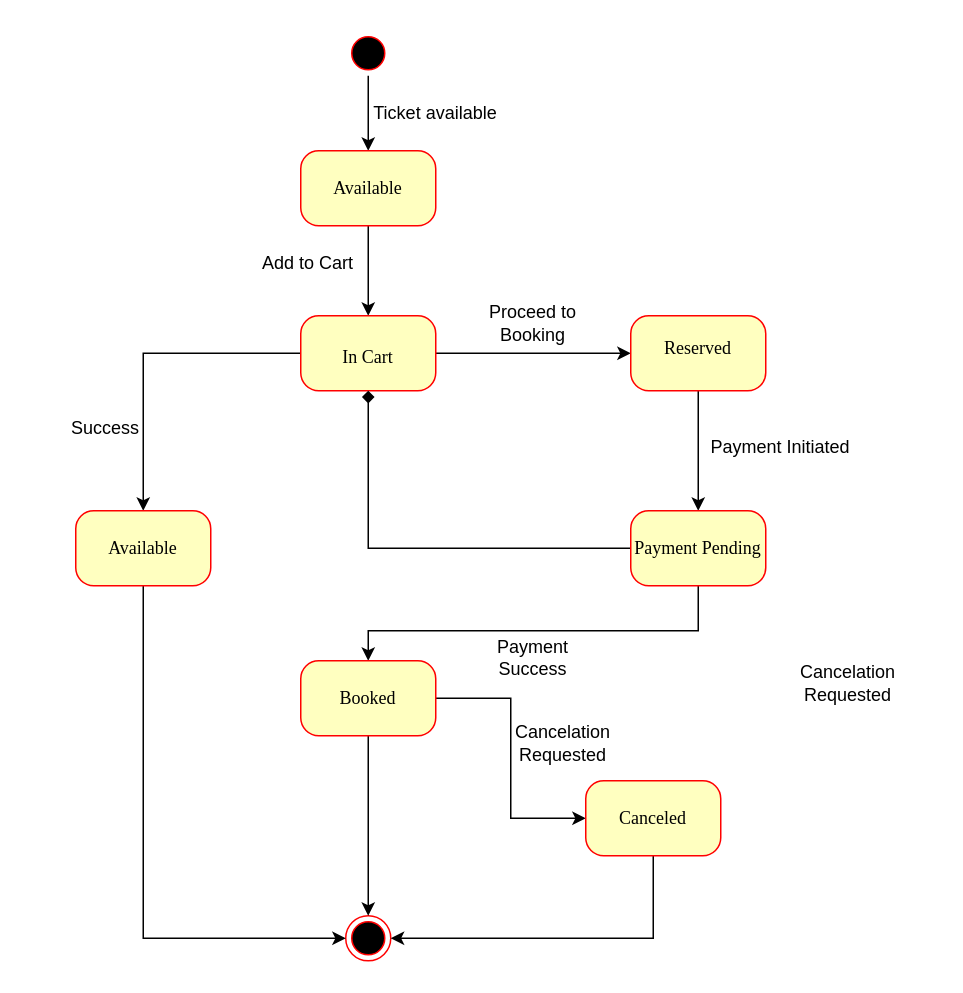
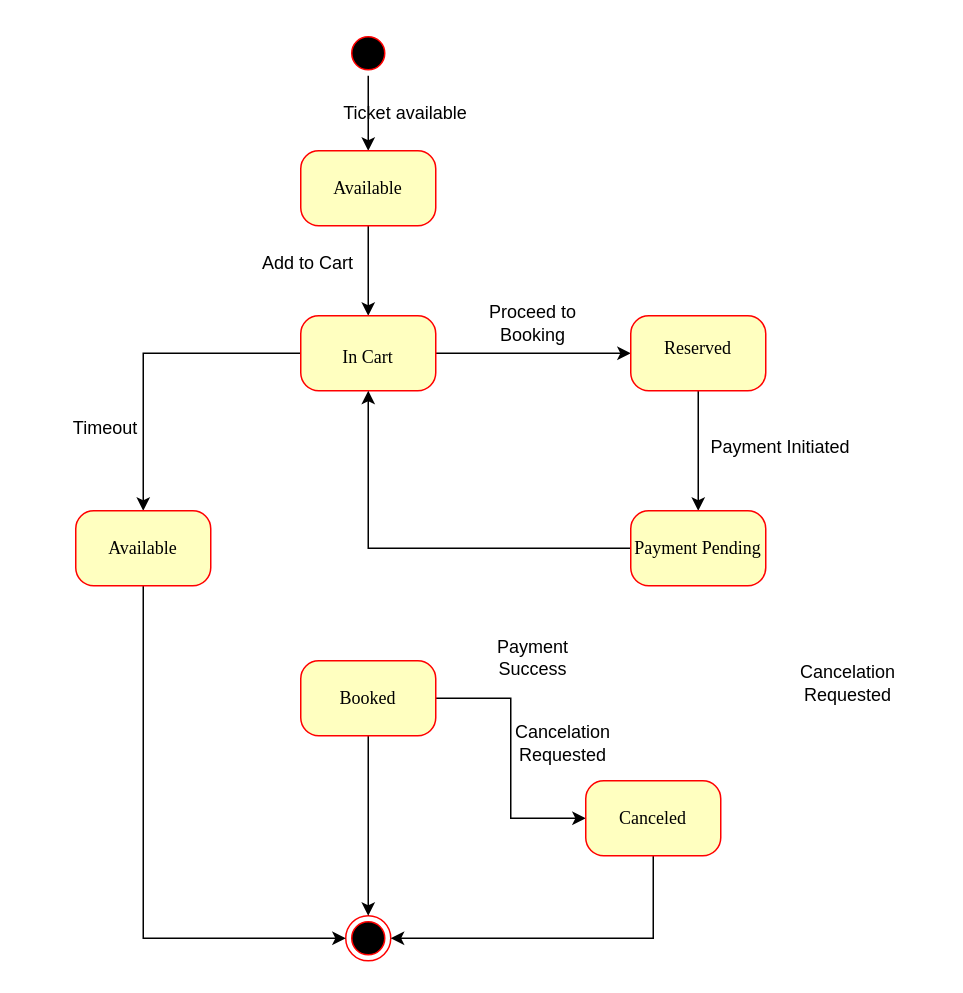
node "Ticket available": moved (436, 113) -> (406, 113)
edge "Payment Pending" -> "In Cart": arrowhead diamond -> classic
node "Success": label "Success" -> "Timeout"
edge "Payment Pending" -> "Booked": removed
